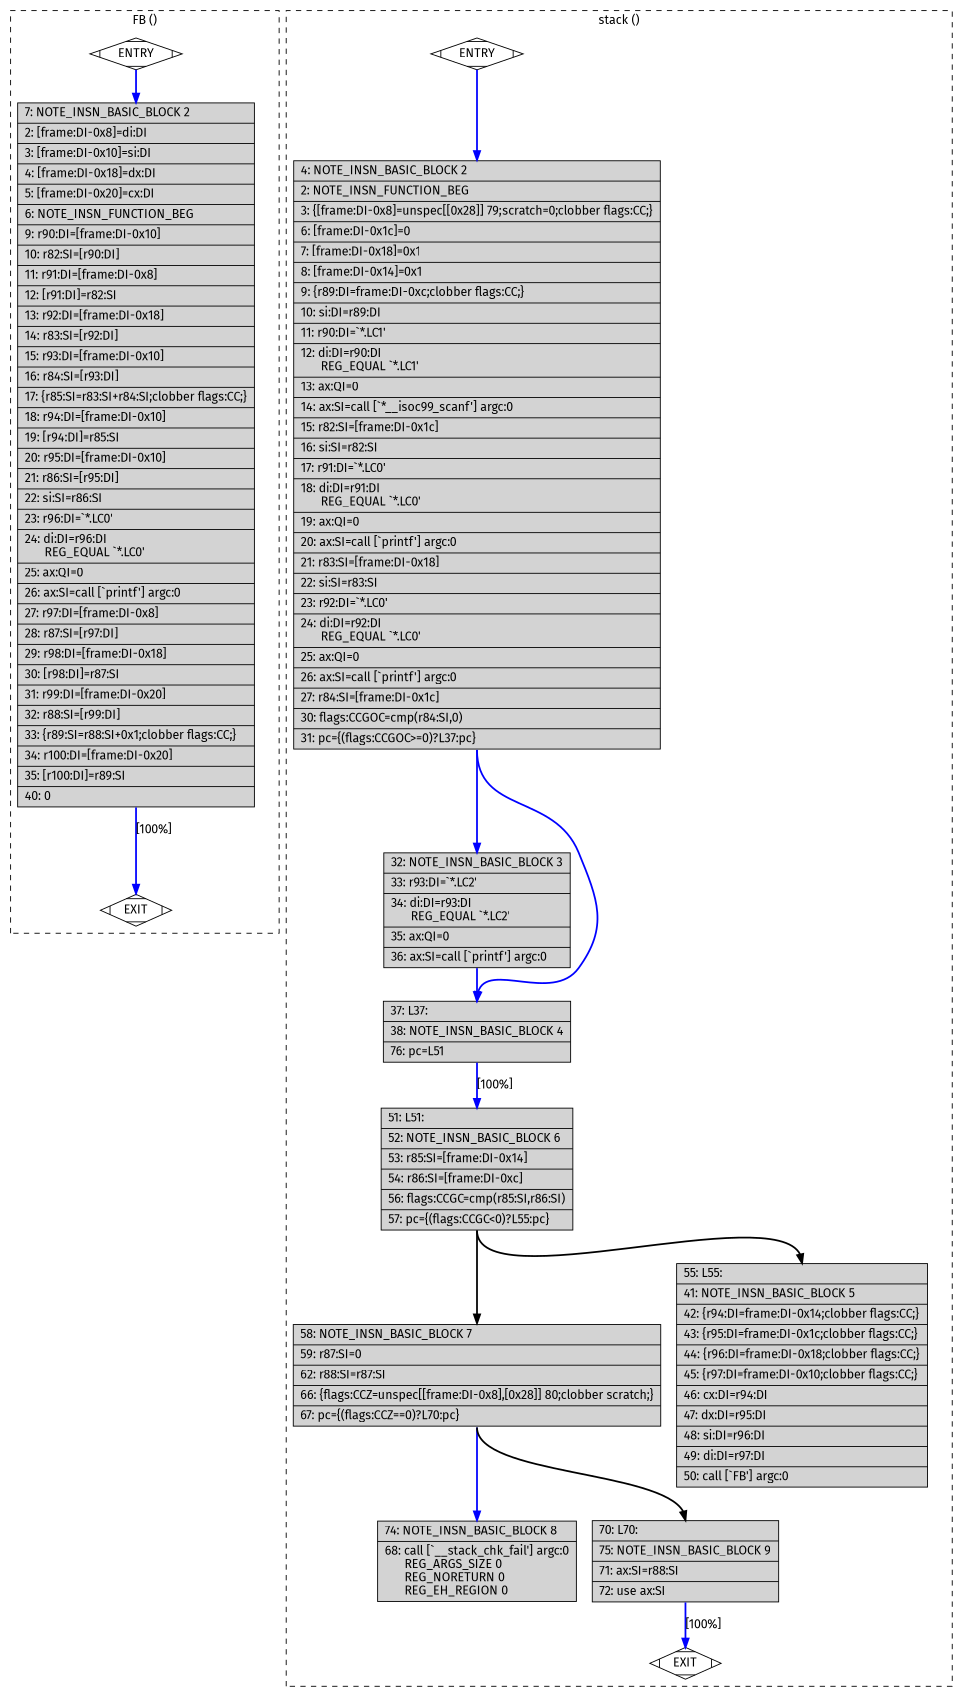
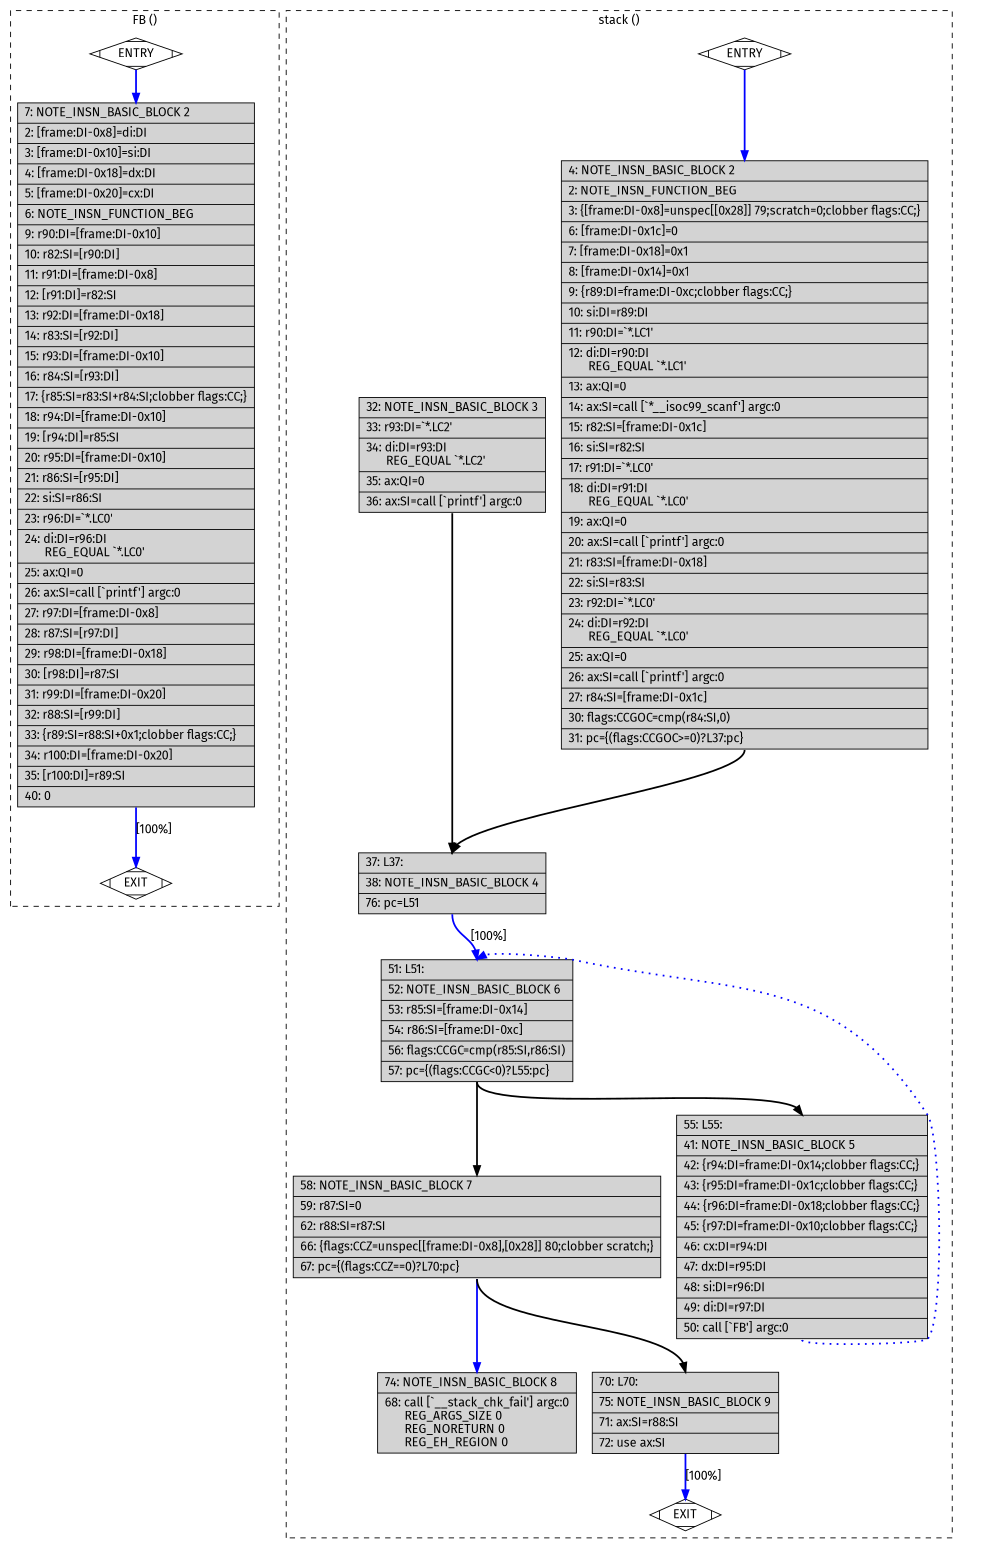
edge "4: NOTE_INSN_BASIC_BLOCK 2" -> "32: NOTE_INSN_BASIC_BLOCK 3": removed
edge "4: NOTE_INSN_BASIC_BLOCK 2" -> "37: L37:": color blue -> black
edge "32: NOTE_INSN_BASIC_BLOCK 3" -> "37: L37:": color blue -> black
edge "55: L55:" -> "51: L51:": added
